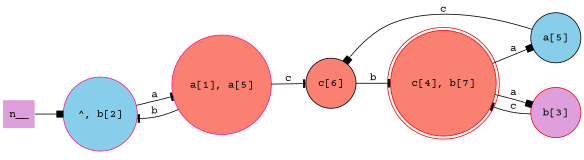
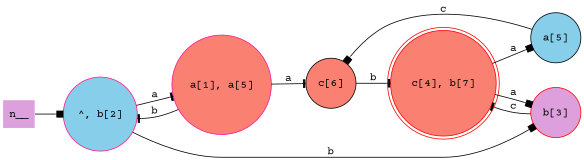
edge "a[1], a[5]" -> "c[6]": label "c" -> "a"
edge "^, b[2]" -> "b[3]": added, label "b"
